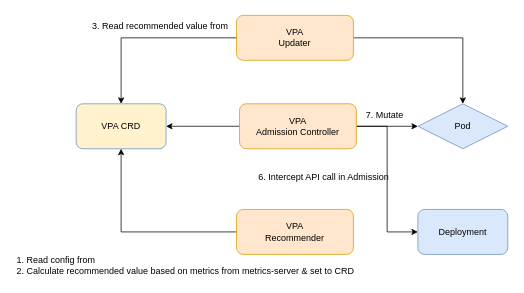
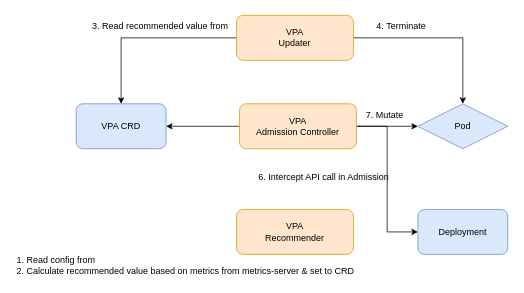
node "4. Terminate": added
node "VPA CRD": fillcolor #fff2cc -> #dae8fc
edge "VPA Recommender" -> "VPA CRD": removed
